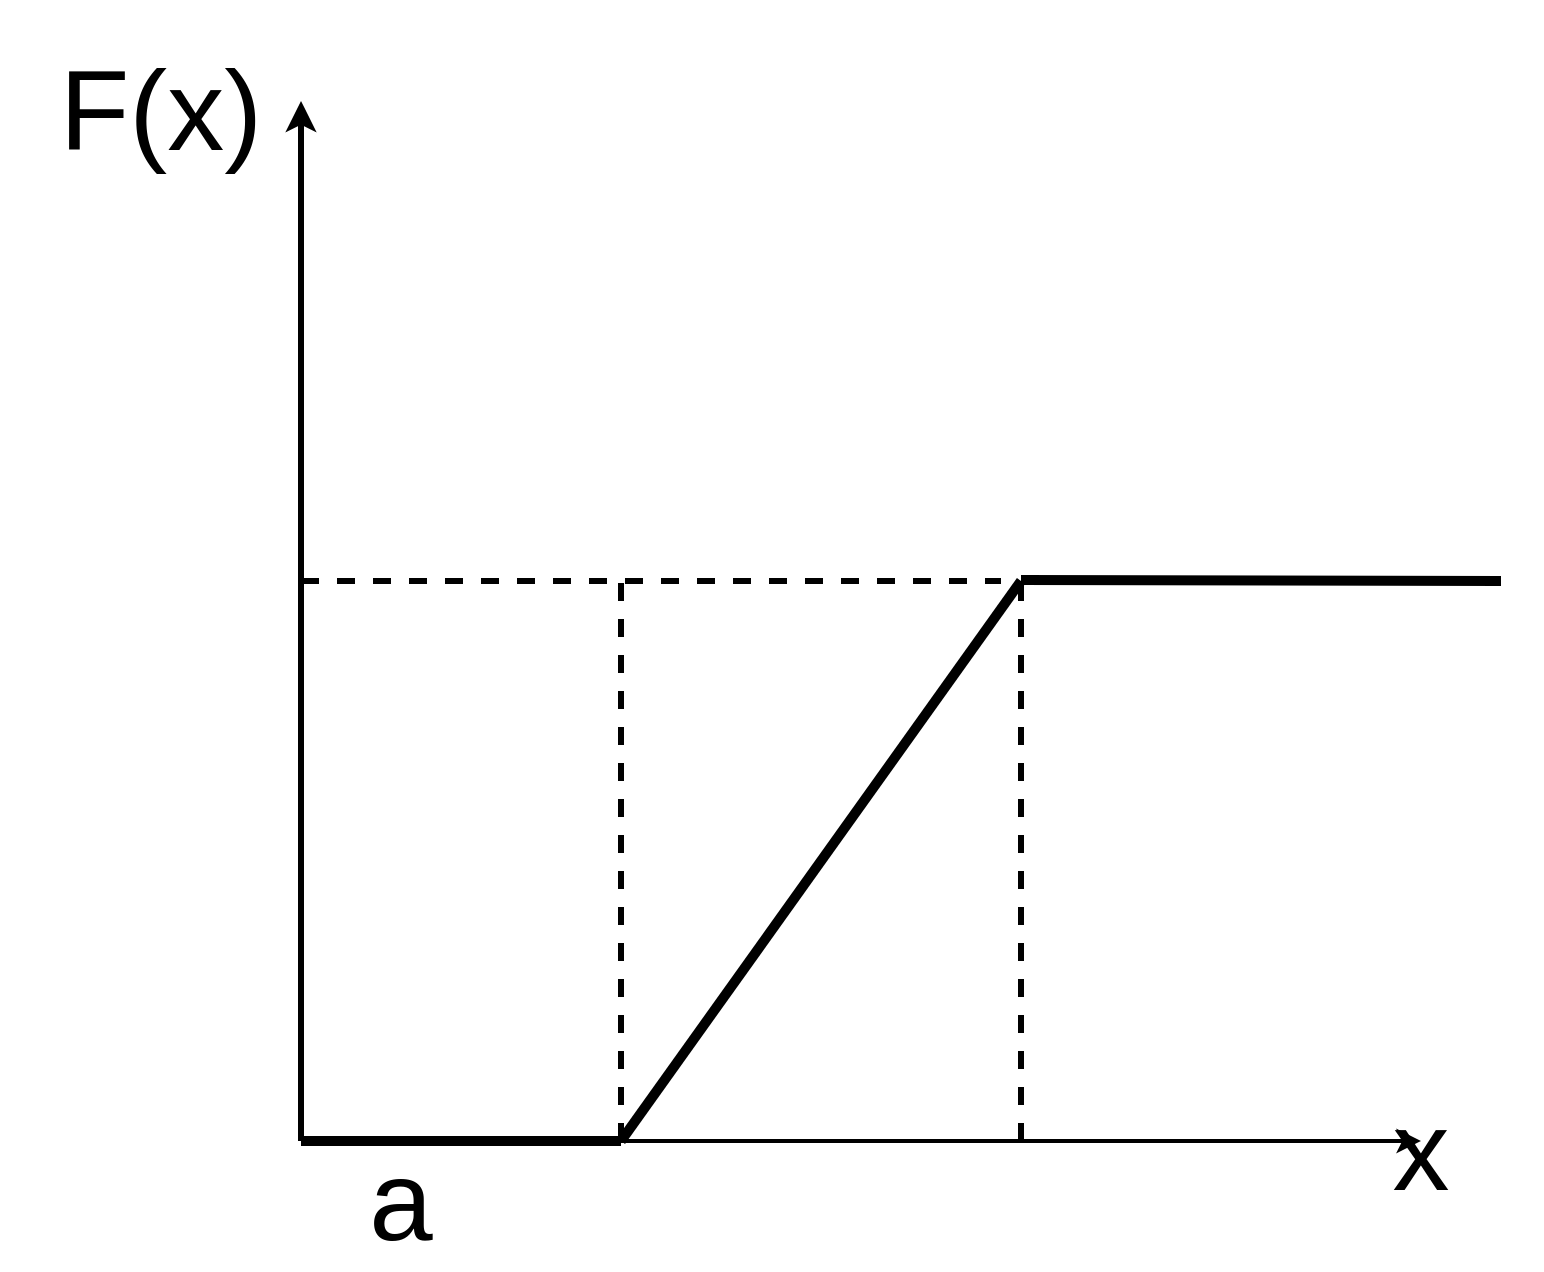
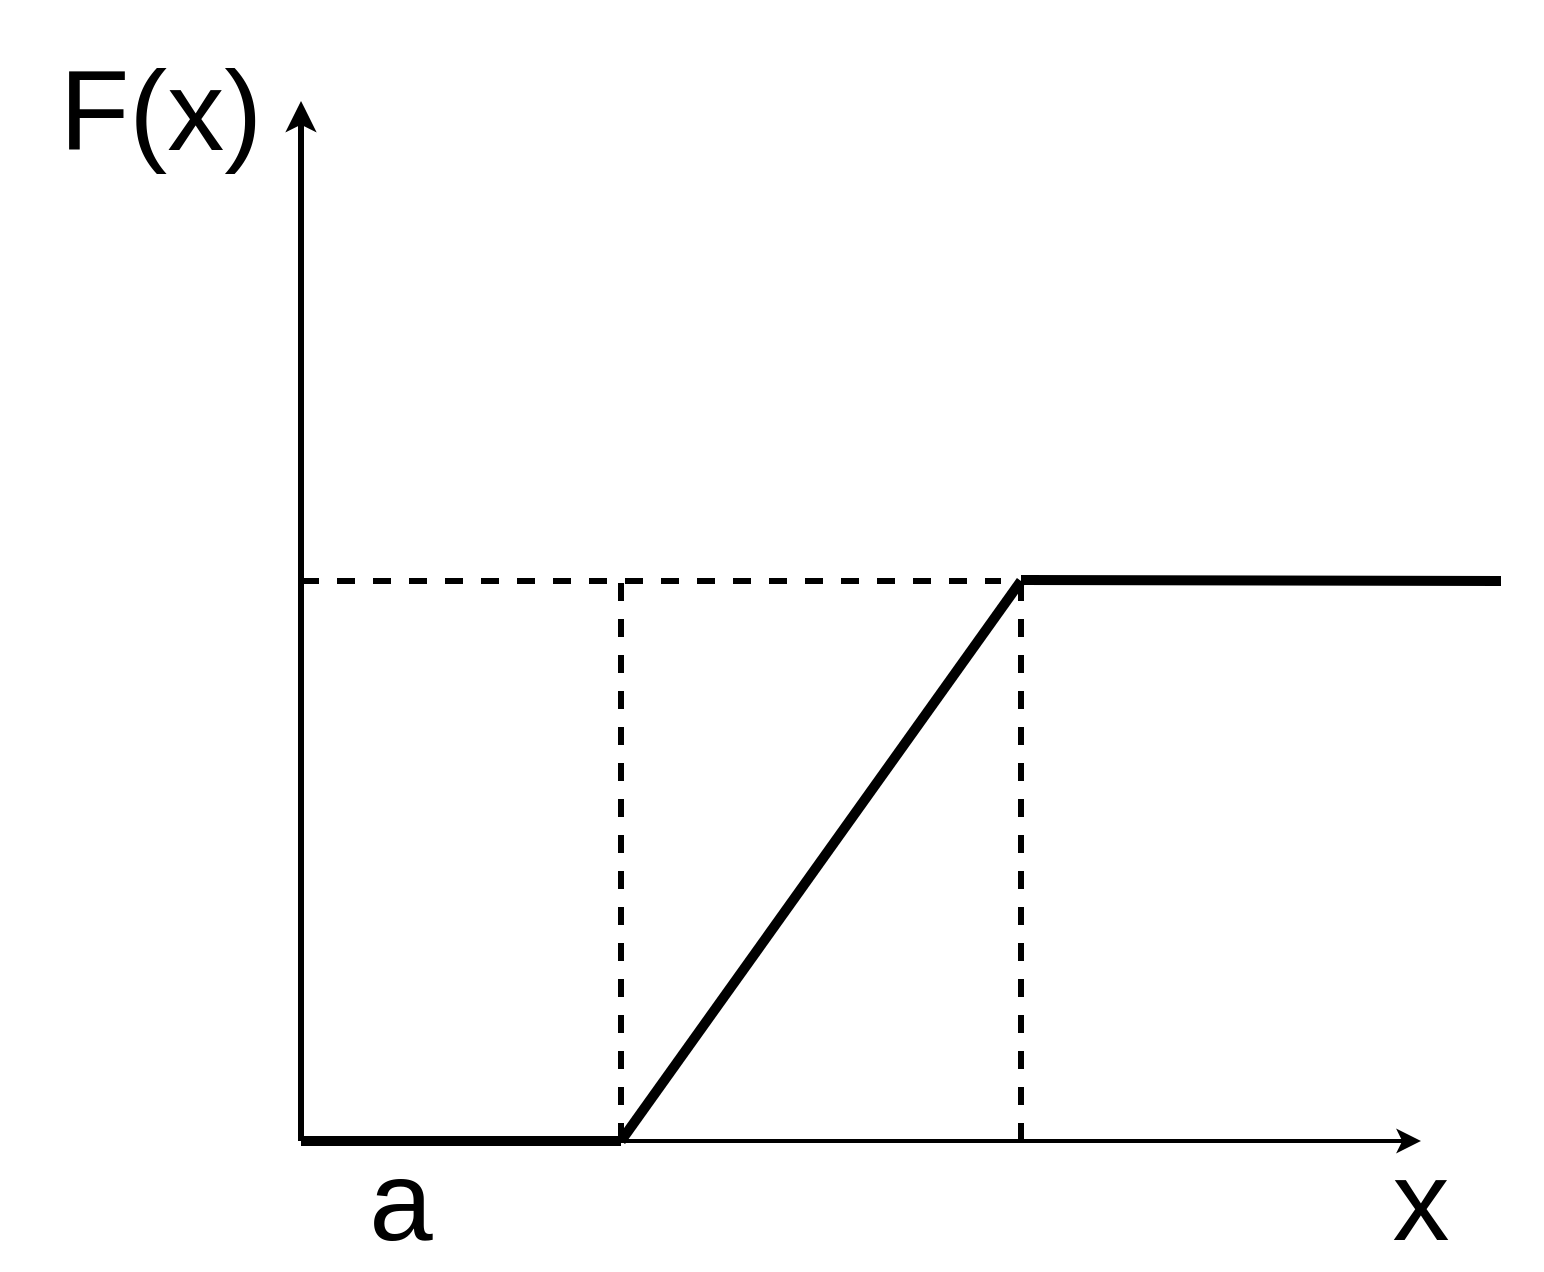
node "x": moved (1421, 1151) -> (1421, 1201)
